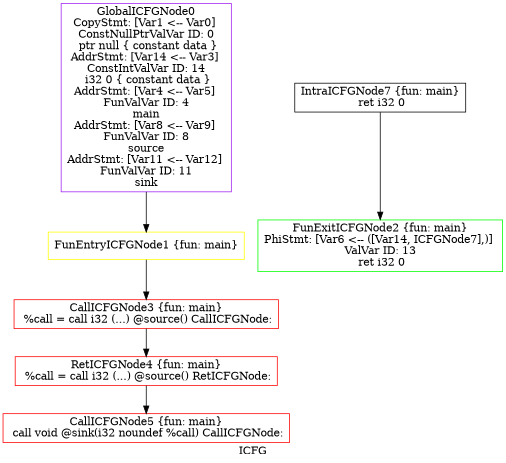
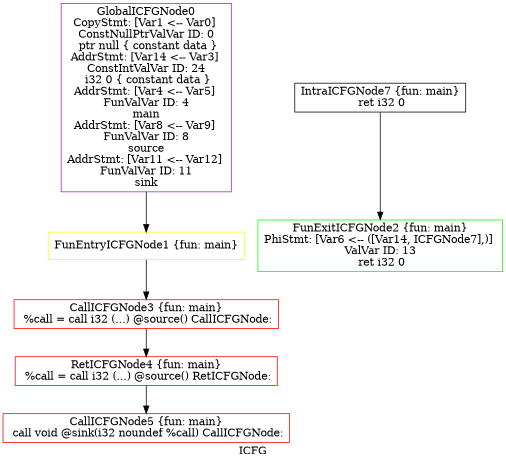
node "GlobalICFGNode0": text "ConstIntValVar ID: 14" -> "ConstIntValVar ID: 24"
